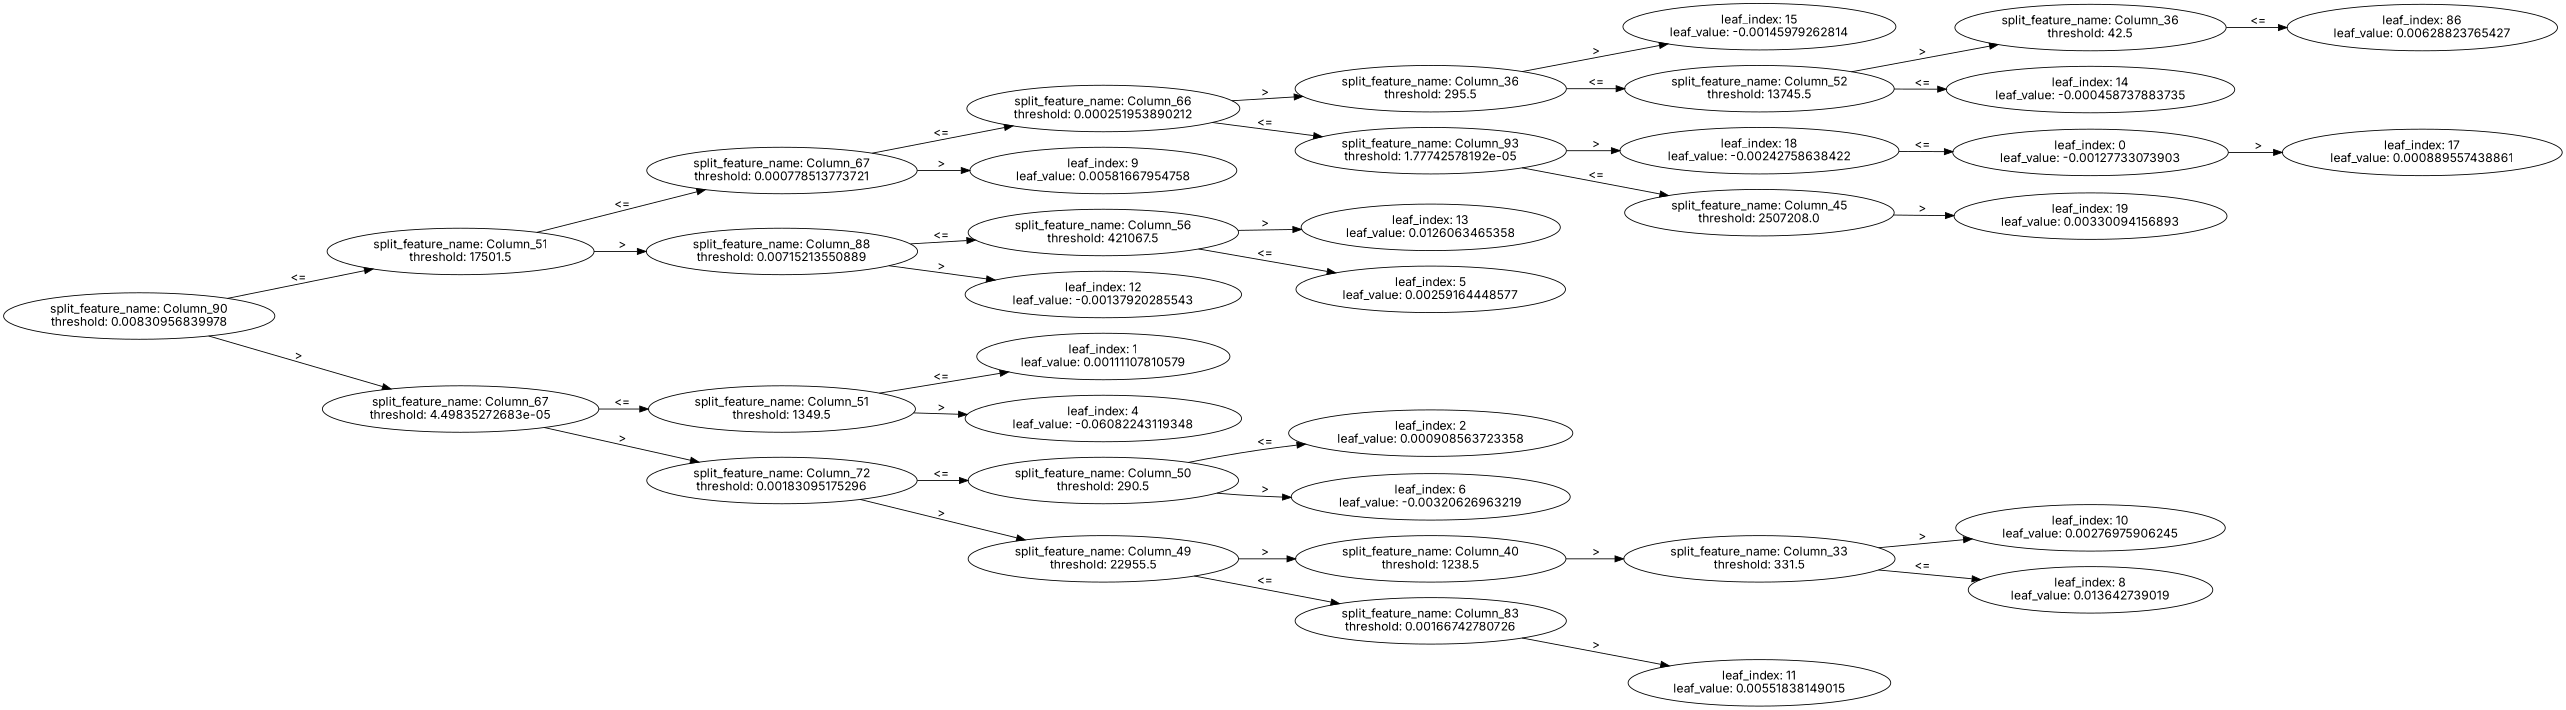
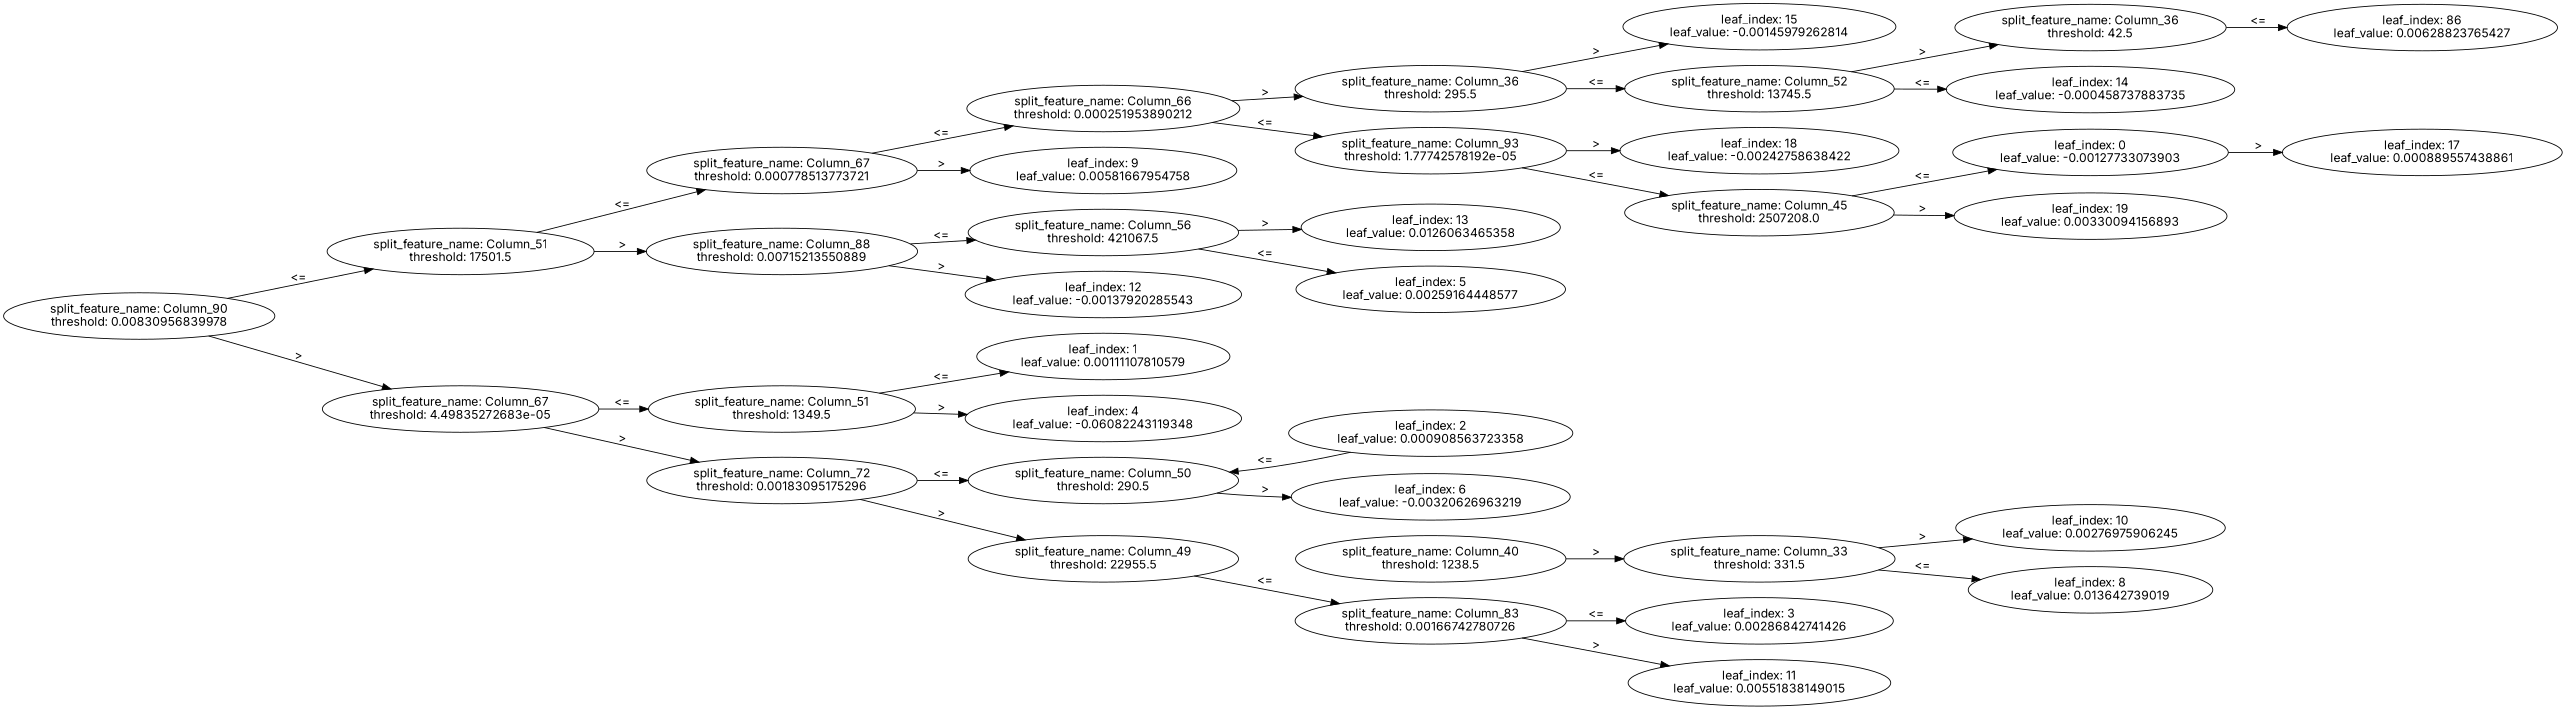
edge "leaf_index: 18 leaf_value: -0.00242758638422" -> "leaf_index: 0 leaf_value: -0.00127733073903": now "split_feature_name: Column_45 threshold: 2507208.0" -> "leaf_index: 0 leaf_value: -0.00127733073903"
edge "split_feature_name: Column_50 threshold: 290.5" -> "leaf_index: 2 leaf_value: 0.000908563723358": reversed
edge "split_feature_name: Column_49 threshold: 22955.5" -> "split_feature_name: Column_40 threshold: 1238.5": removed, label ">"
node "leaf_index: 3 leaf_value: 0.00286842741426": added
